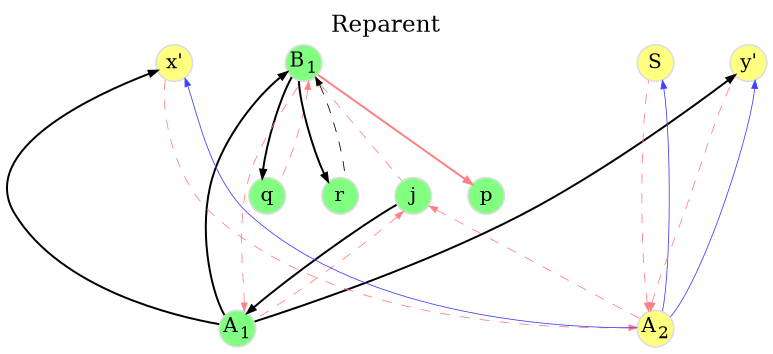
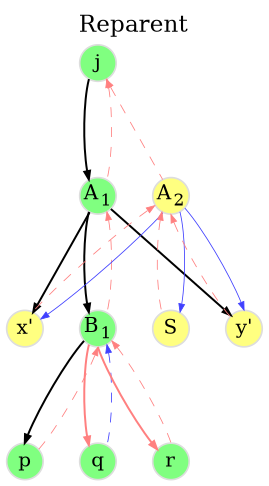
edge "B" -> "q": color #000000 -> #ff8080
edge "B" -> "p": color #ff8080 -> #000000
edge "r" -> "B": color #000000 -> #ff8080
edge "B" -> "r": color #000000 -> #ff8080
edge "j" -> "B": now "p" -> "B"
edge "q" -> "B": color #ff8080 -> #4040ff
